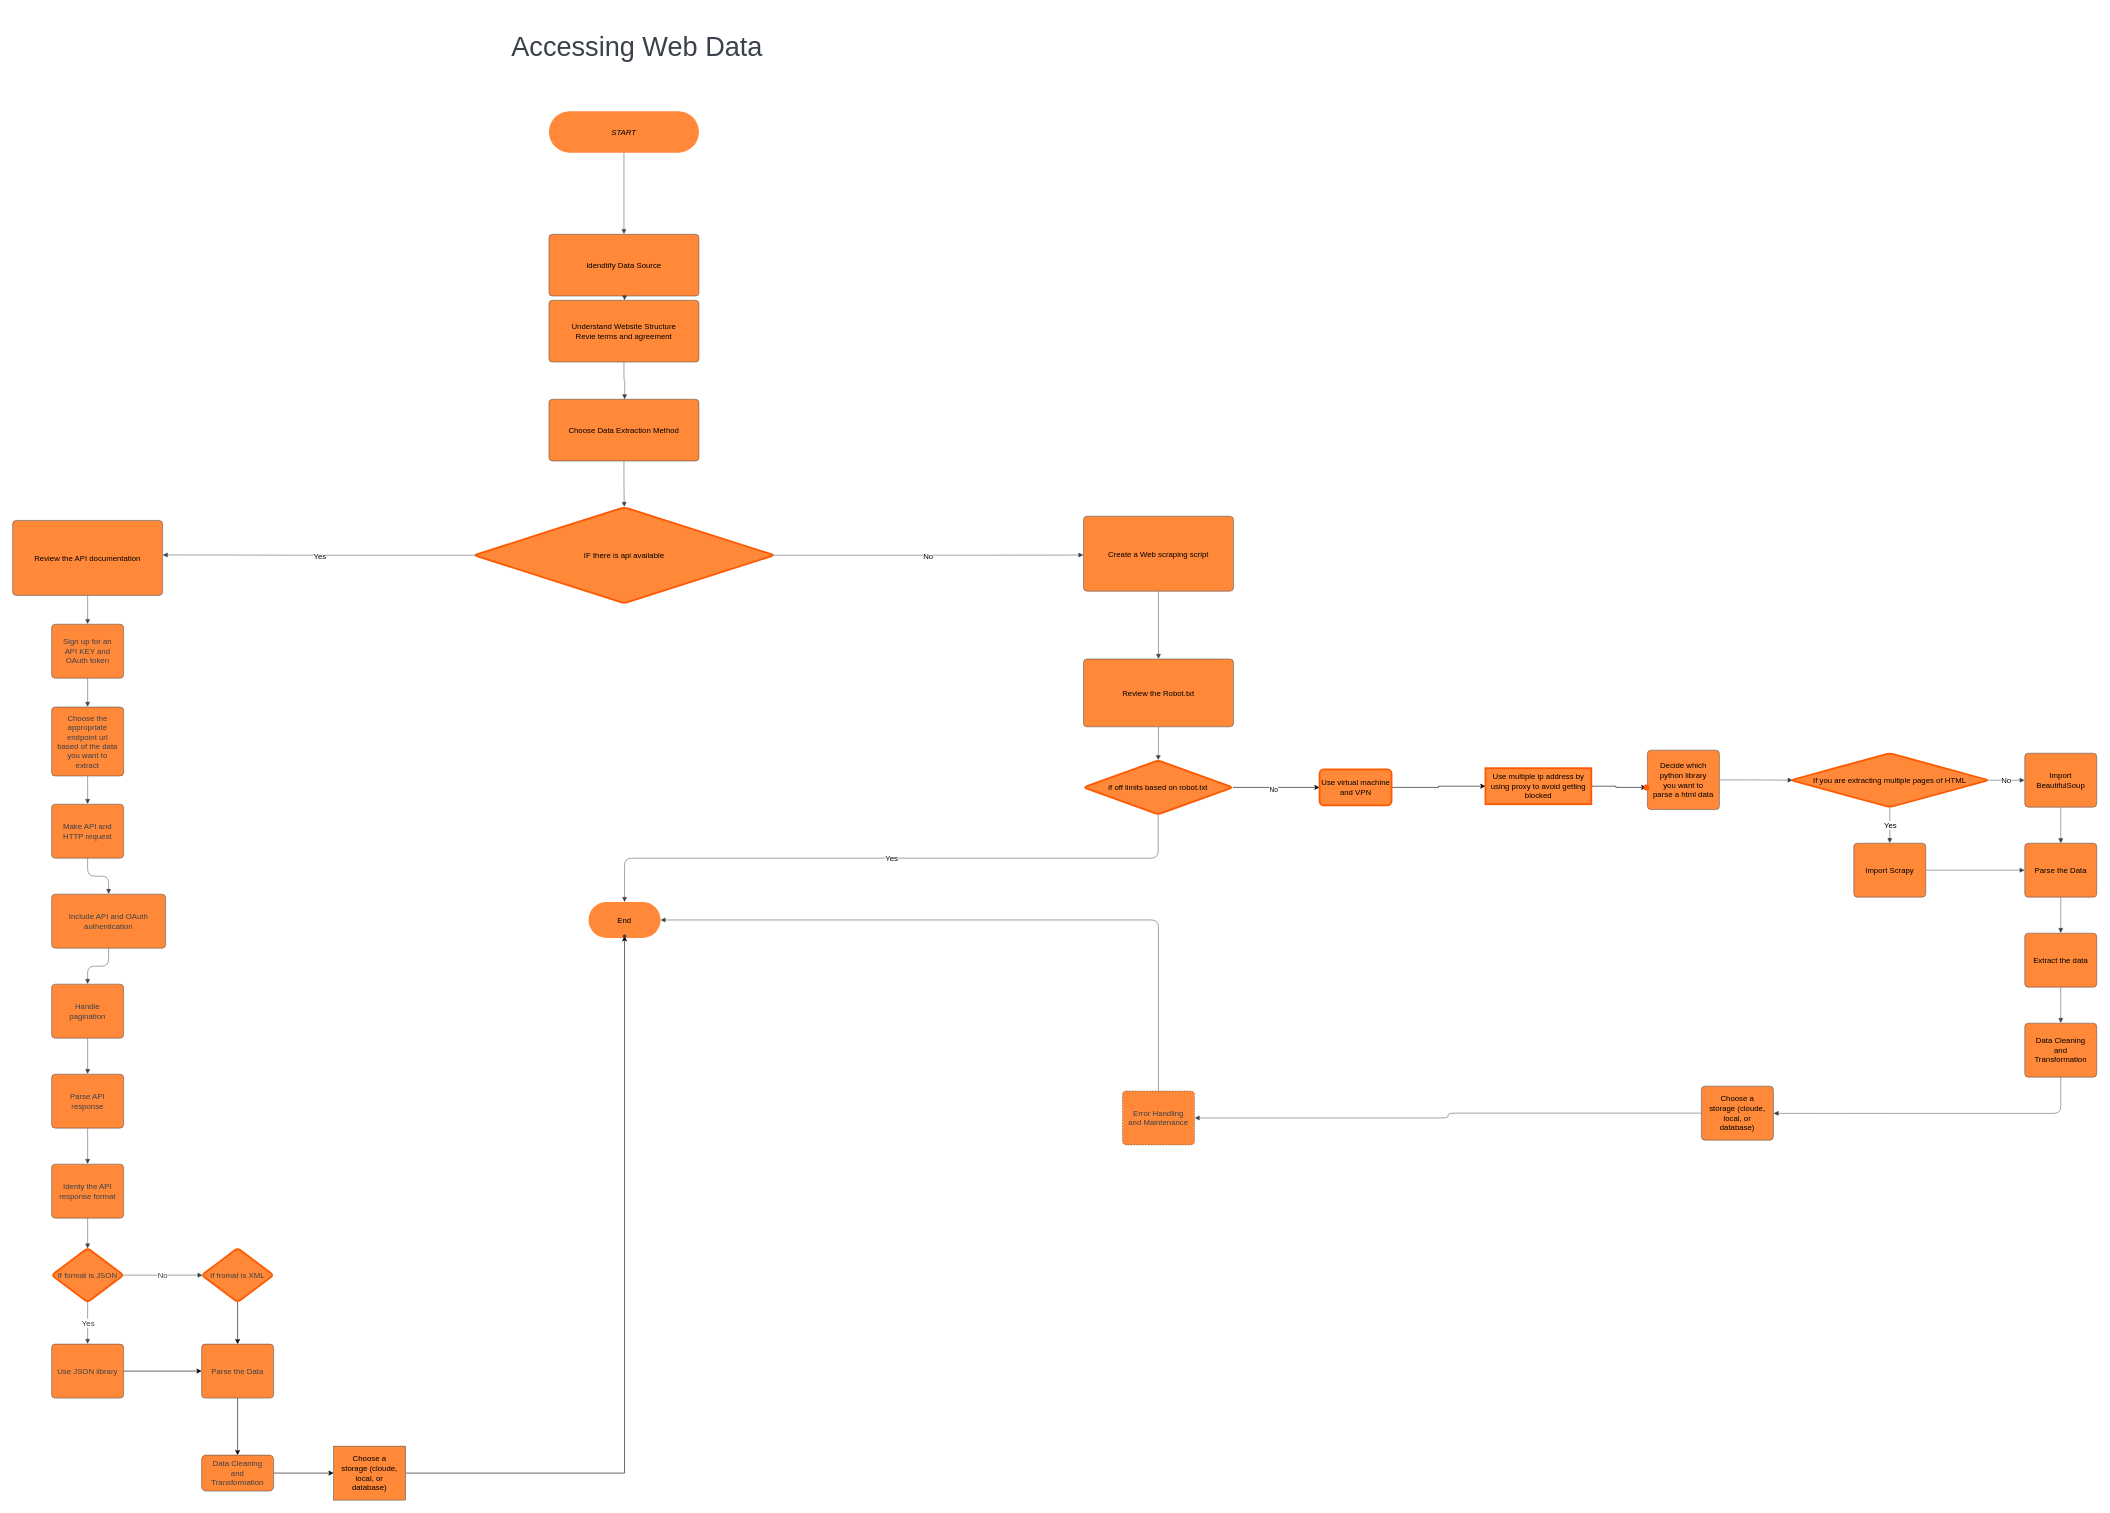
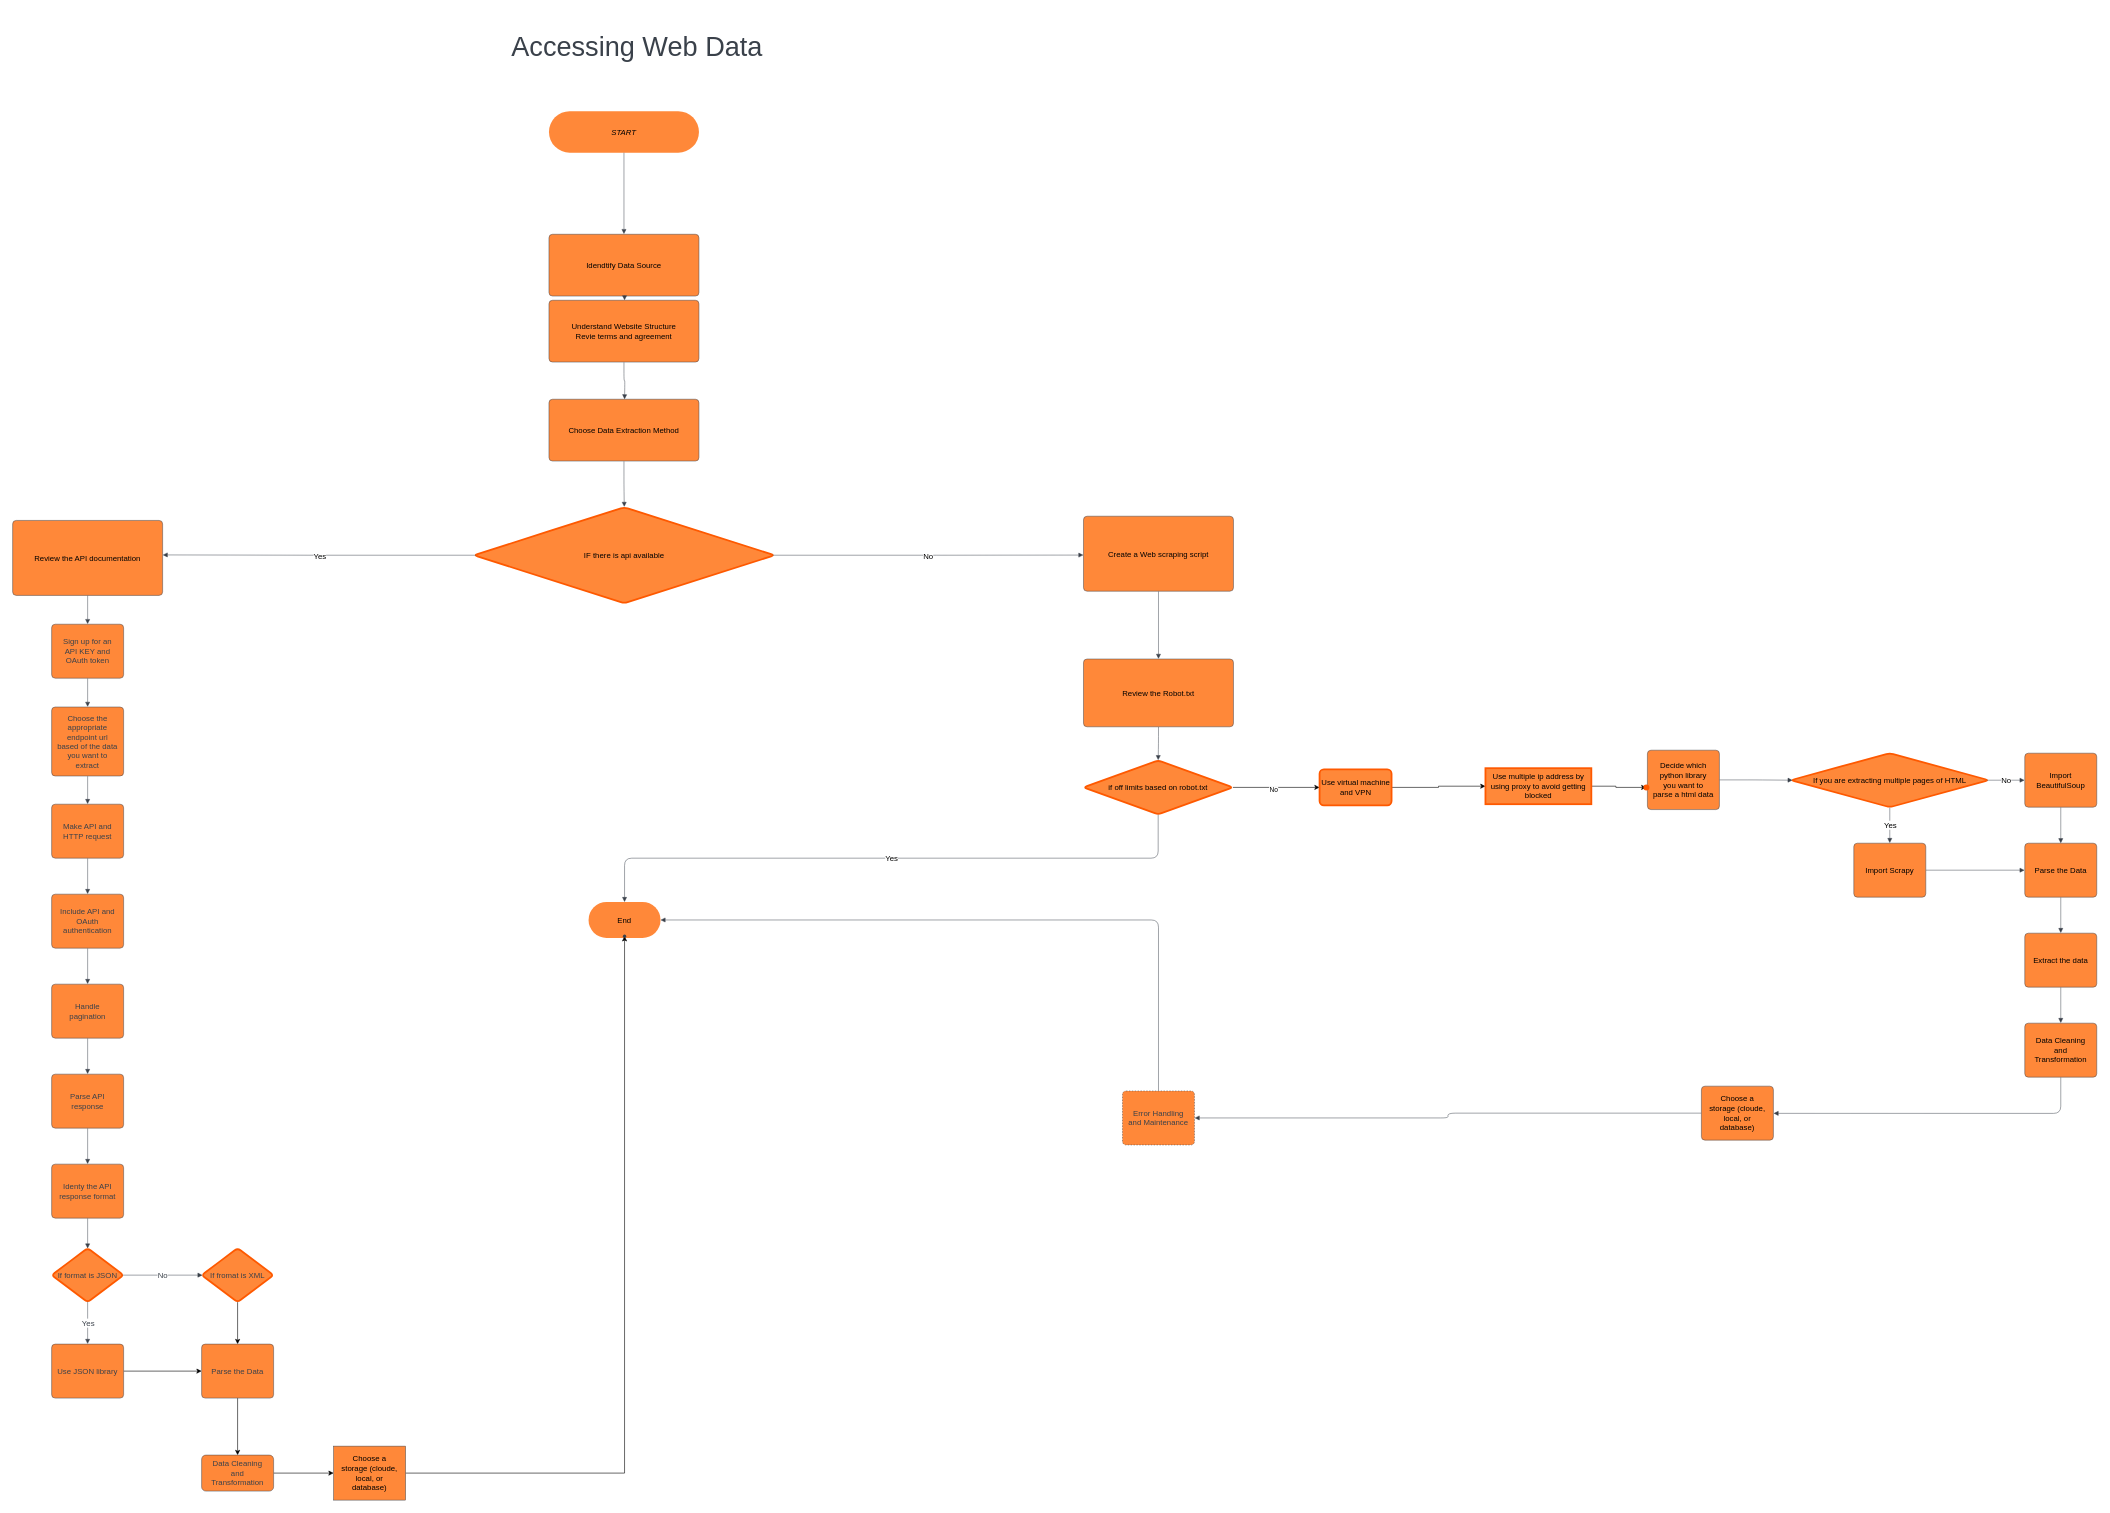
node "Include API and OAuth authentication": size 114x54 -> 72x54
